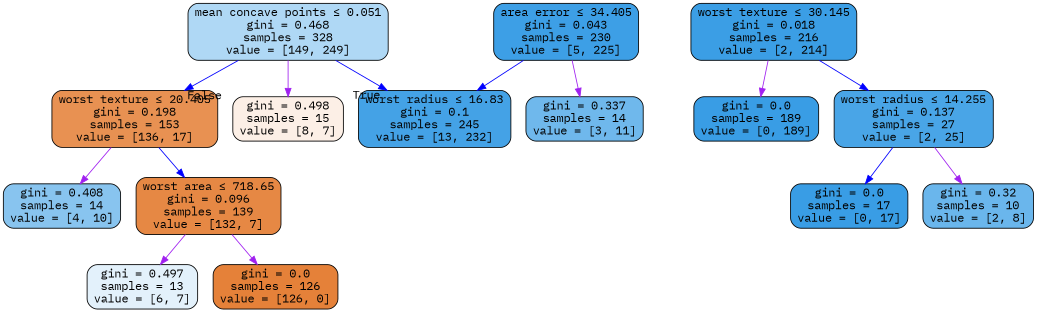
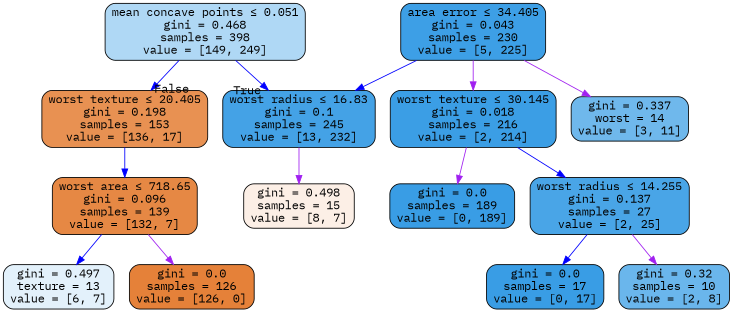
node "mean concave points ≤ 0.051": text "samples = 328" -> "samples = 398"
edge "area error ≤ 34.405" -> "worst texture ≤ 30.145": added
edge "mean concave points ≤ 0.051" -> "gini = 0.498": now "worst radius ≤ 16.83" -> "gini = 0.498"
node "gini = 0.337": text "samples = 14" -> "worst = 14"
node "gini = 0.408": removed
edge "worst area ≤ 718.65" -> "gini = 0.497": color purple -> blue
node "gini = 0.497": text "samples = 13" -> "texture = 13"
